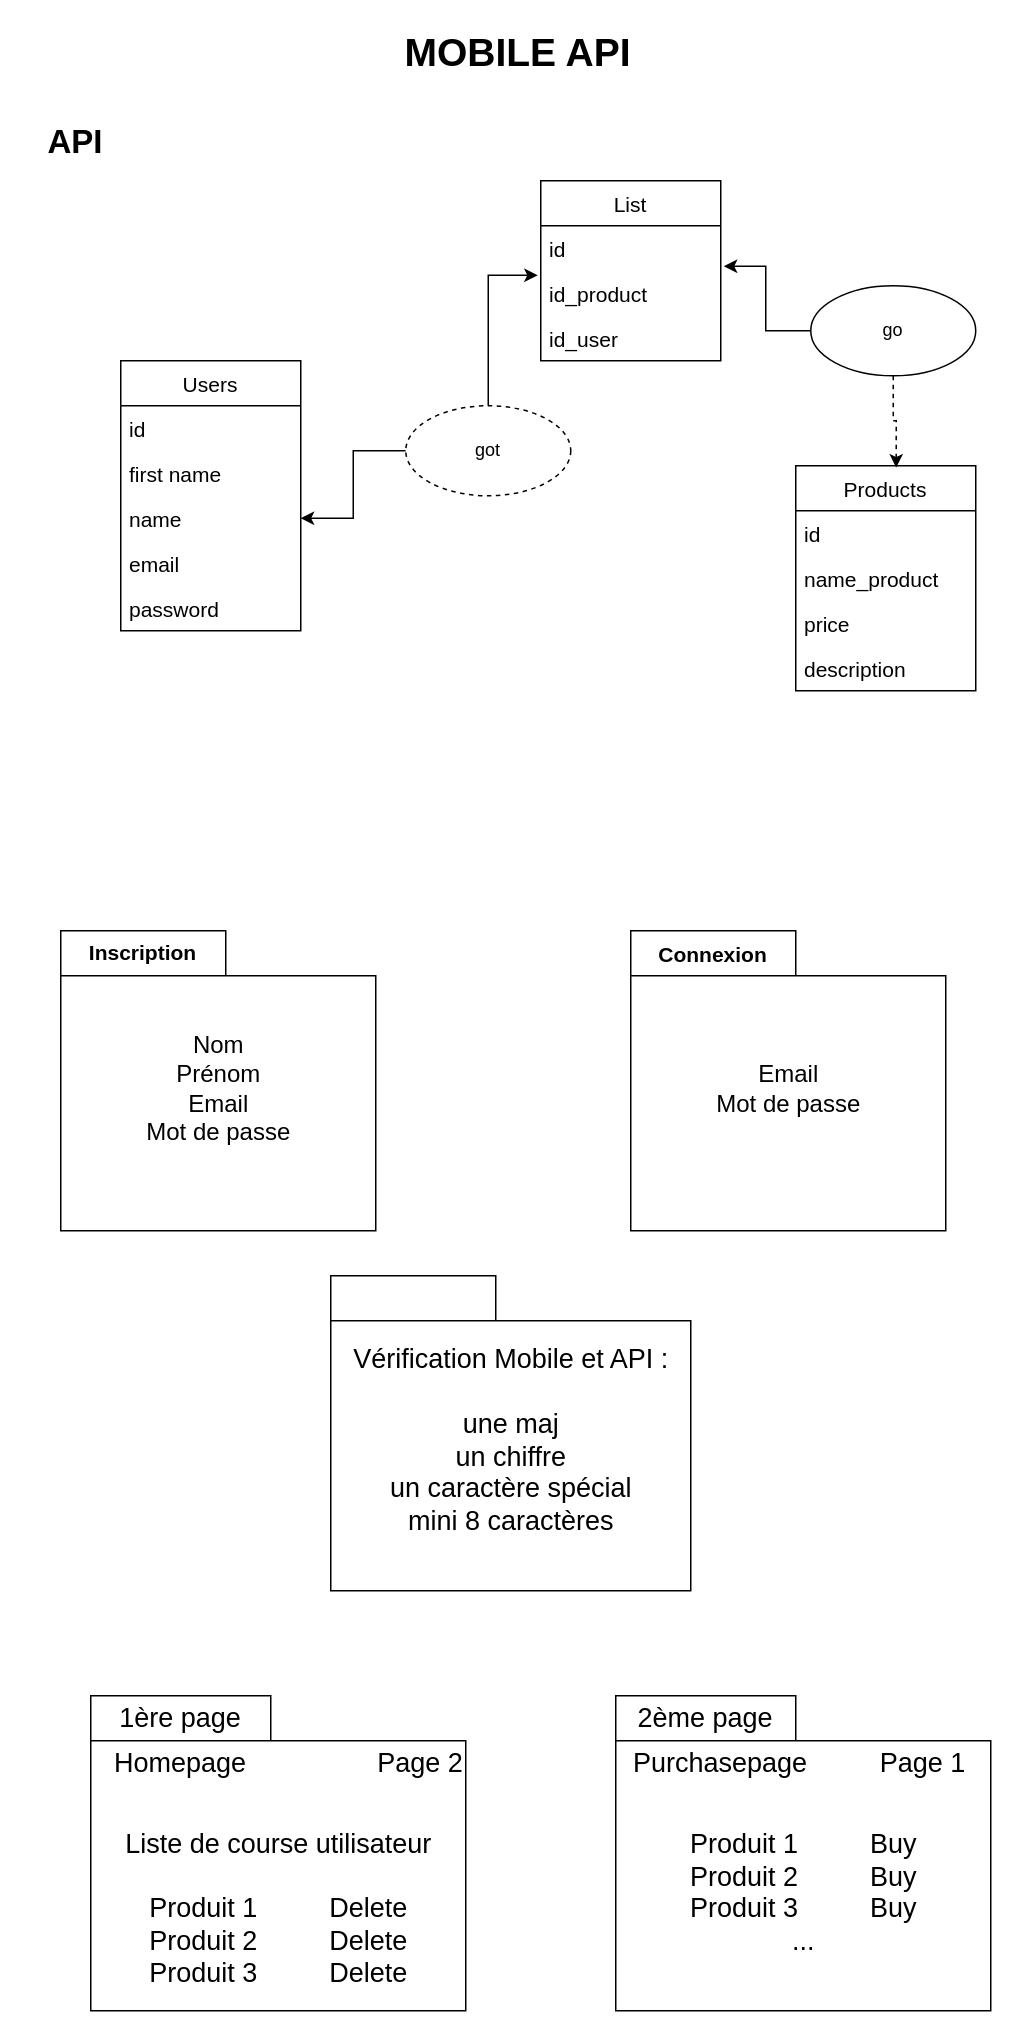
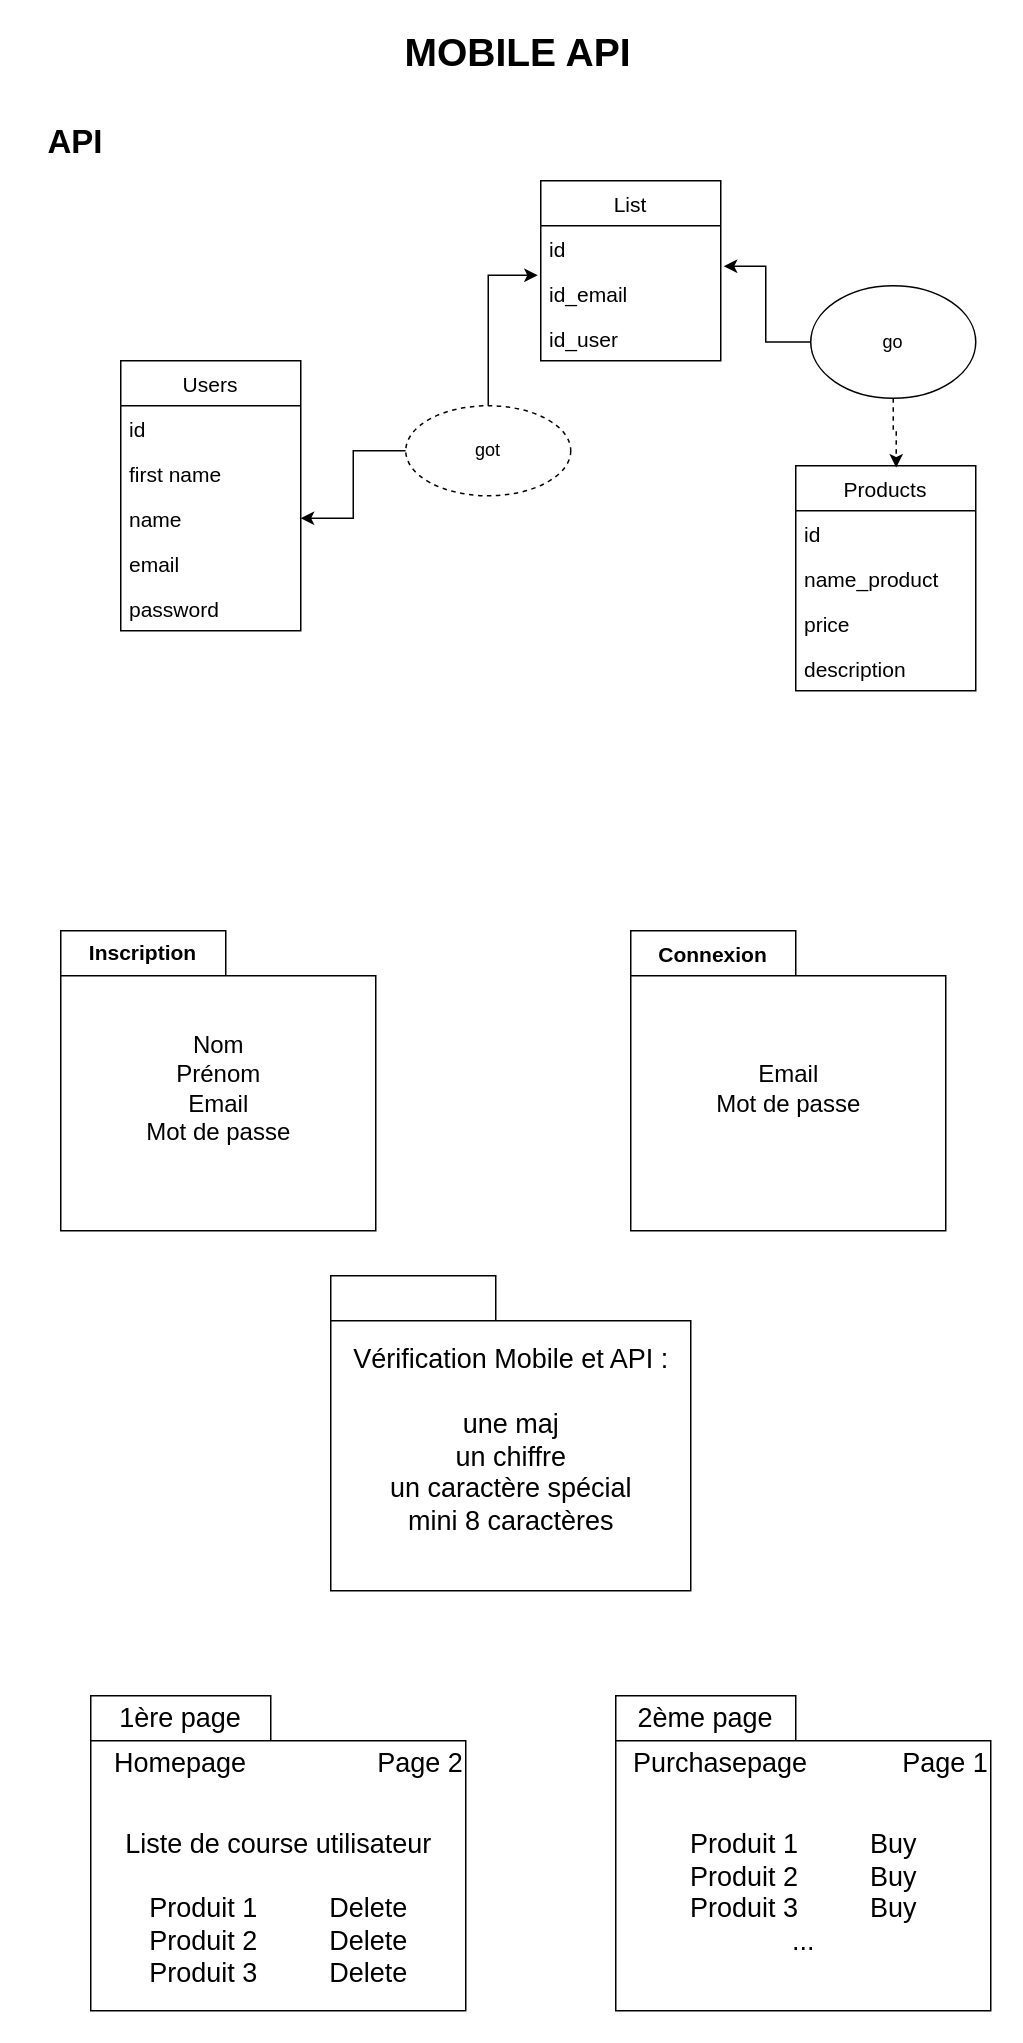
node "id_product": label "id_product" -> "id_email"
node "go": size 165x90 -> 165x113
node "Page 1": moved (923, 1763) -> (946, 1763)
